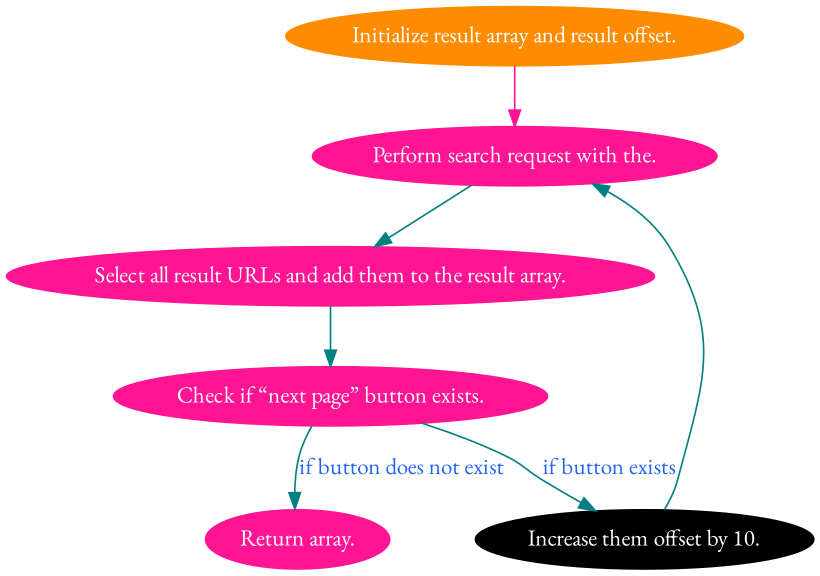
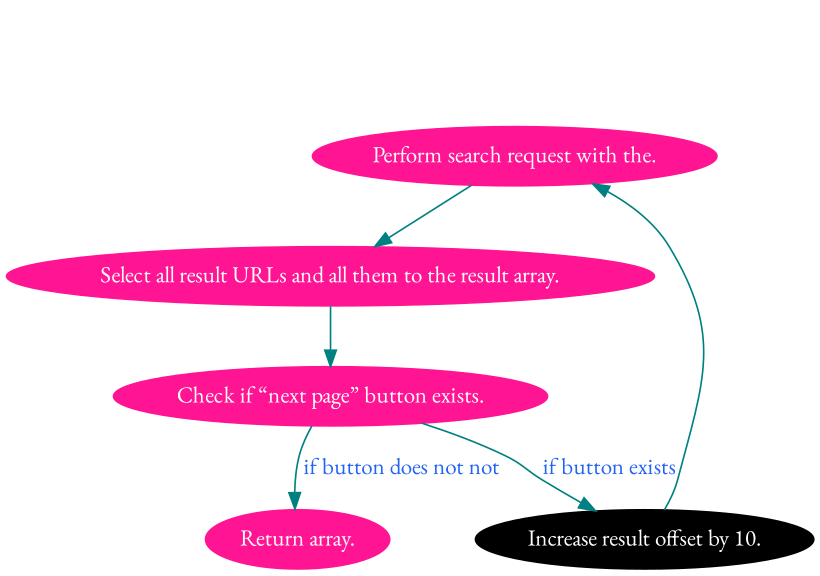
node "Initialize result array and result offset.": removed
node "Select all result URLs and add them to the result array.": label "Select all result URLs and add them to the result array." -> "Select all result URLs and all them to the result array."
edge "Check if “next page” button exists." -> "Return array.": label "if button does not exist" -> "if button does not not"
node "Increase them offset by 10.": label "Increase them offset by 10." -> "Increase result offset by 10."
